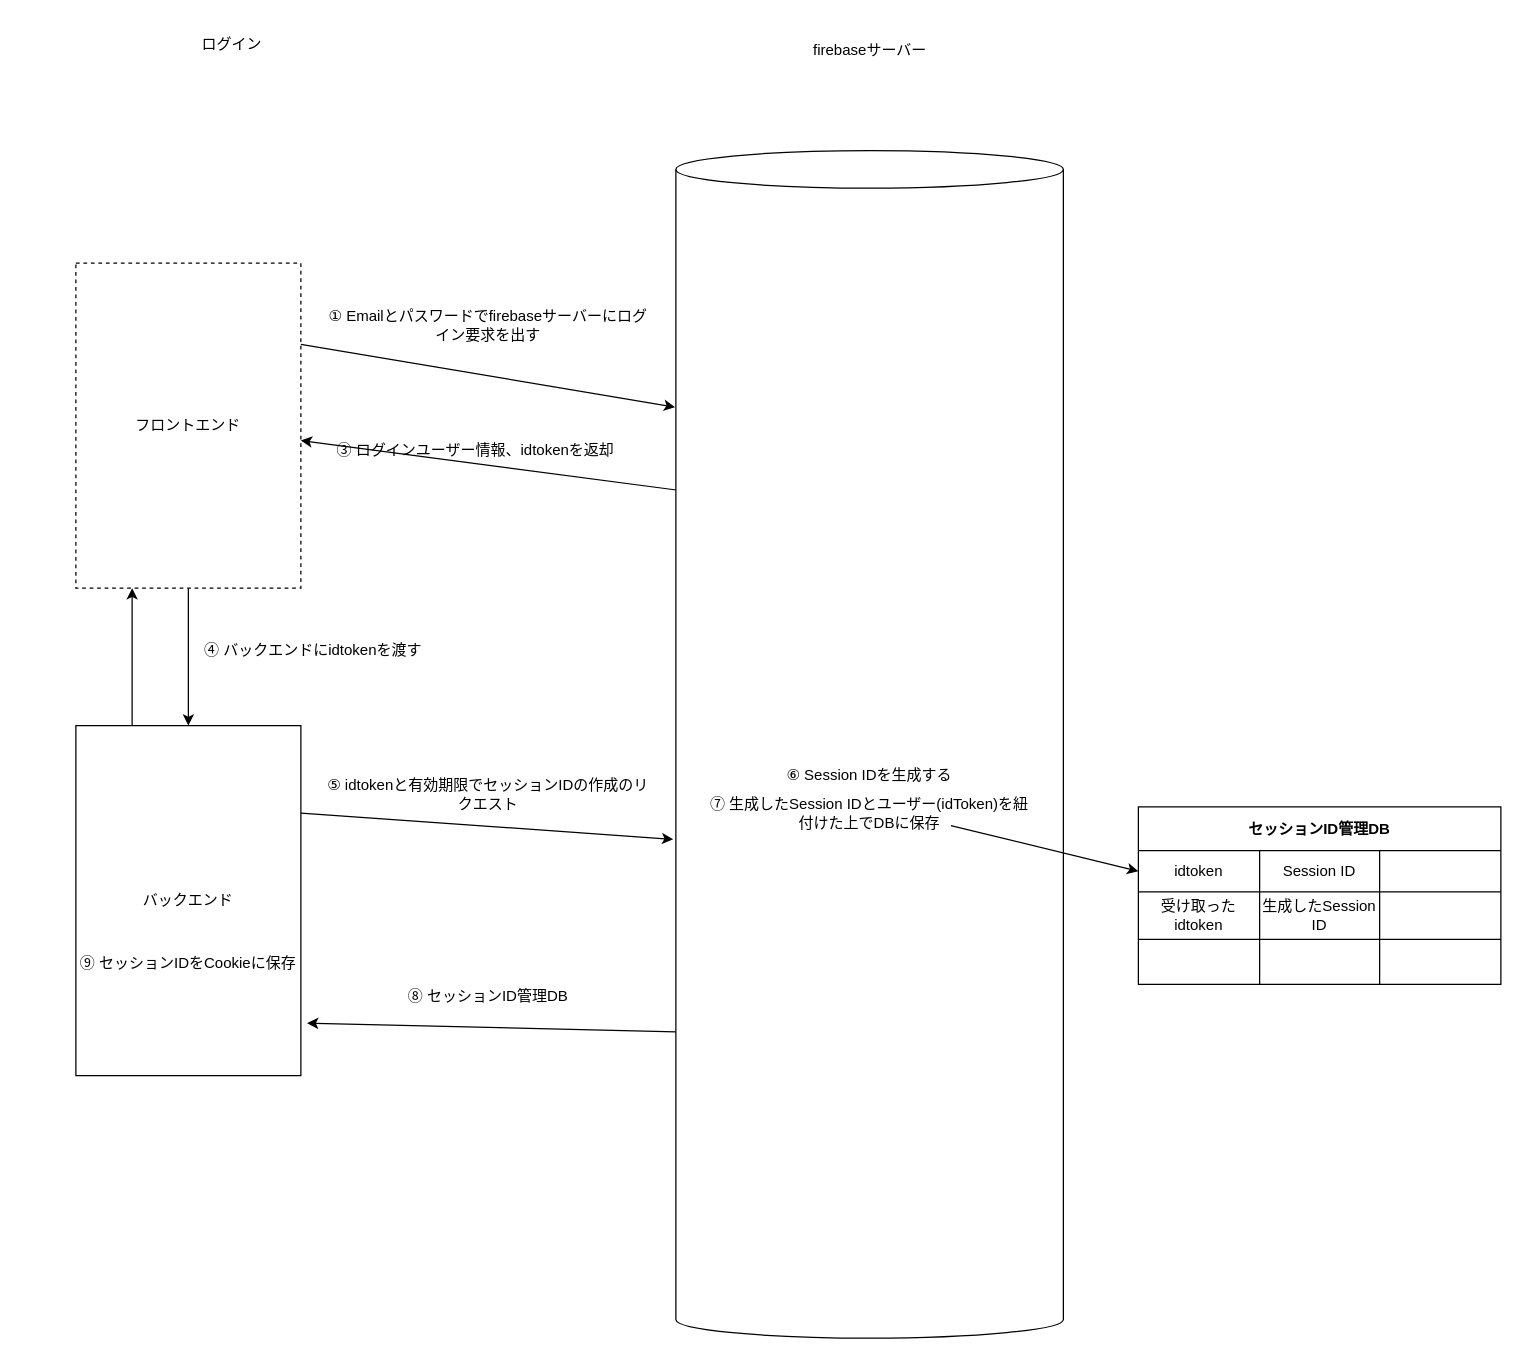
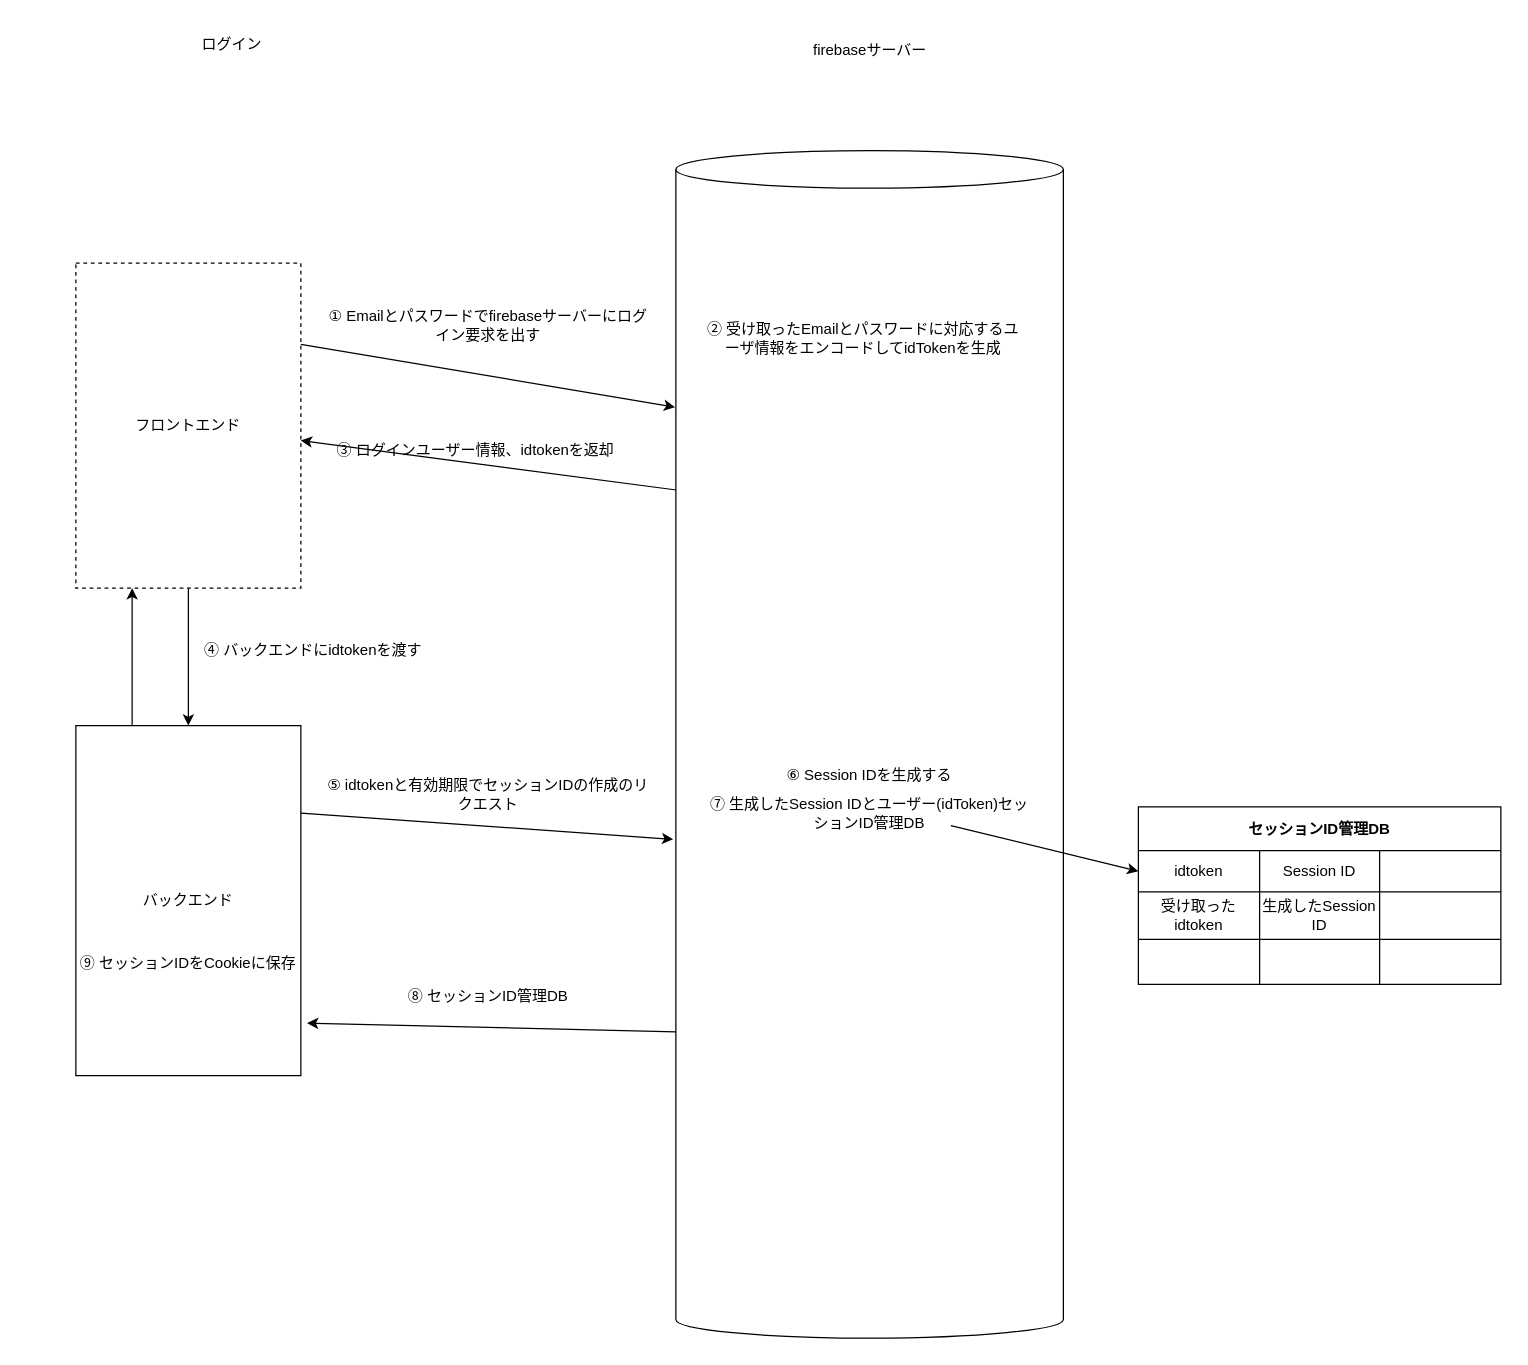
node "② 受け取ったEmailとパスワードに対応するユーザ情報をエンコードしてidTokenを生成": added
node "⑦ 生成したSession IDとユーザー(idToken)を紐付けた上でDBに保存": label "⑦ 生成したSession IDとユーザー(idToken)を紐付けた上でDBに保存" -> "⑦ 生成したSession IDとユーザー(idToken)セッションID管理DB"
